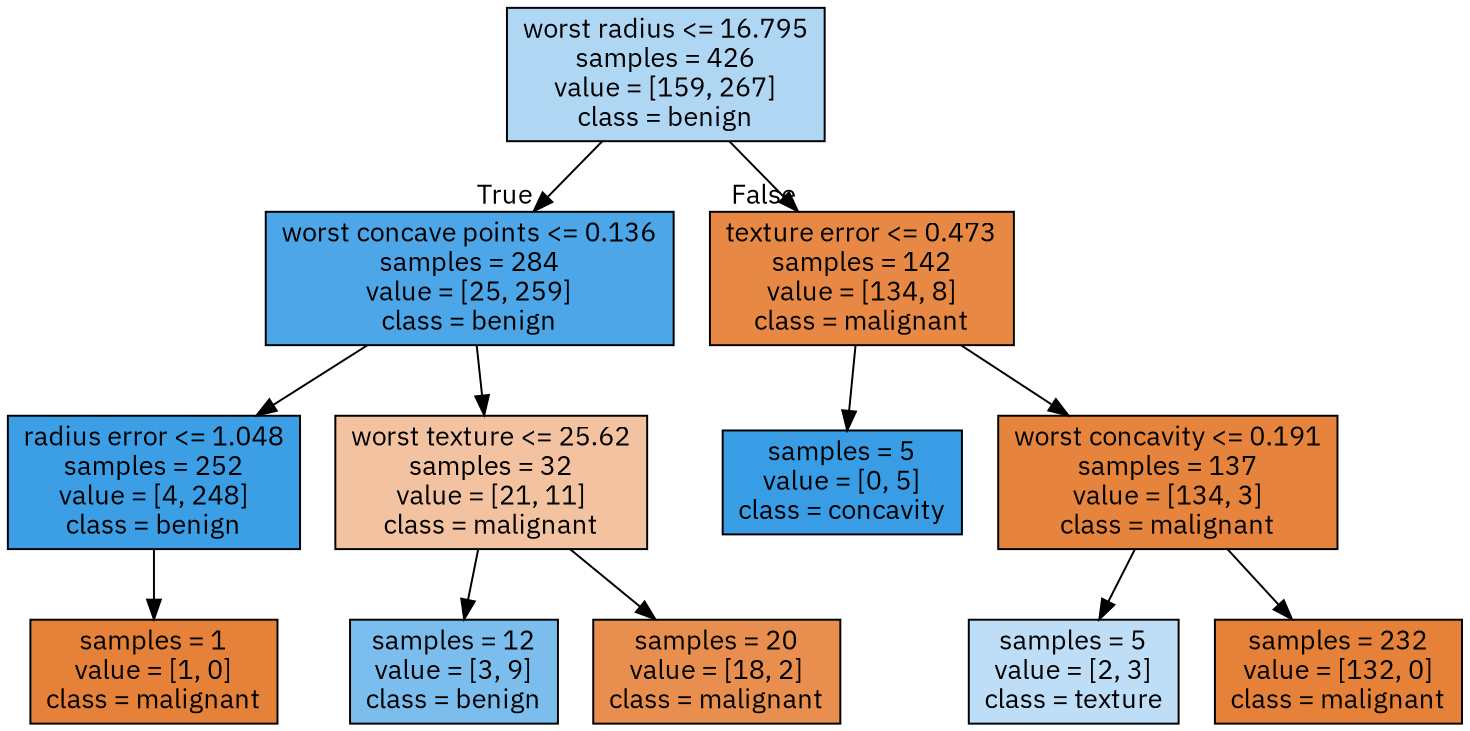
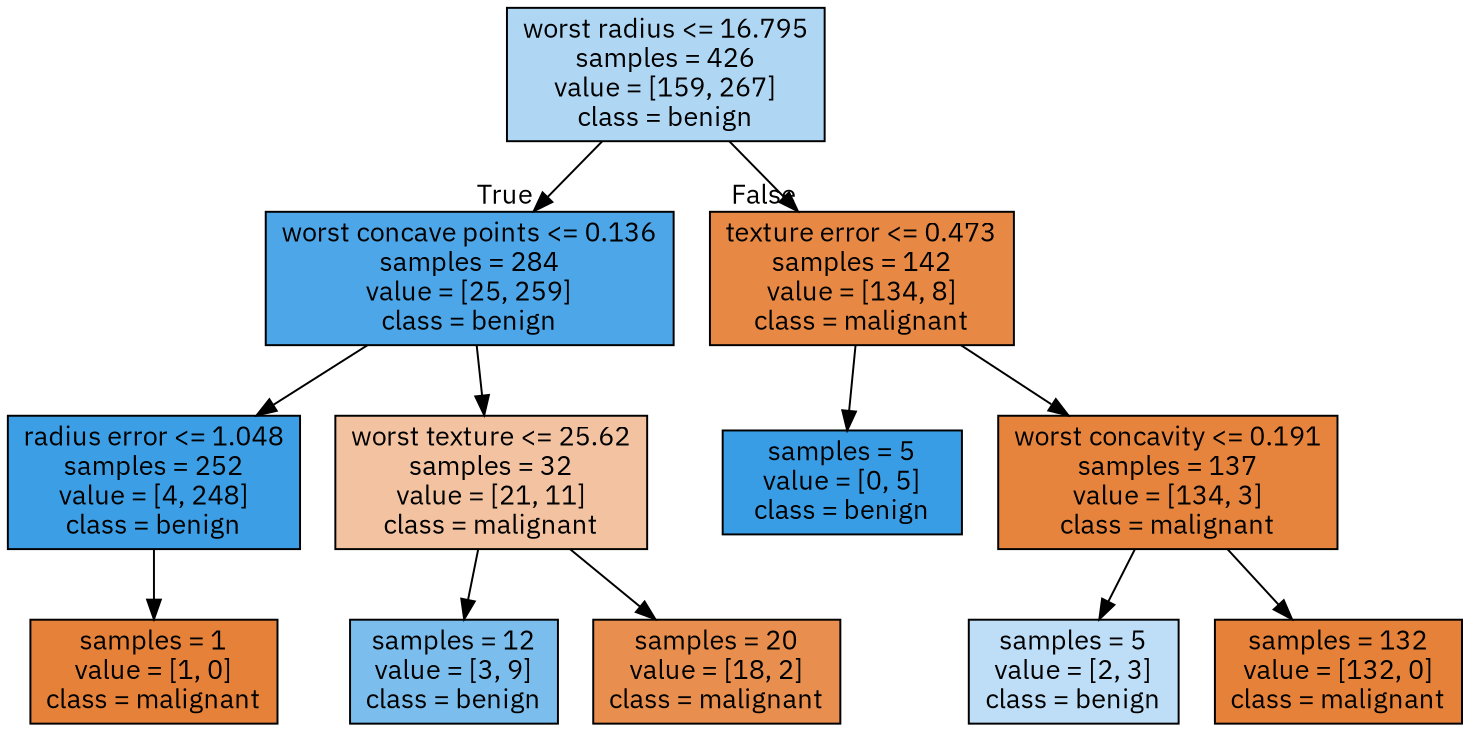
node "samples = 5 value = [0, 5] class = concavity": label "samples = 5 value = [0, 5] class = concavity" -> "samples = 5 value = [0, 5] class = benign"
node "samples = 5 value = [2, 3] class = texture": label "samples = 5 value = [2, 3] class = texture" -> "samples = 5 value = [2, 3] class = benign"
node "samples = 232 value = [132, 0] class = malignant": label "samples = 232 value = [132, 0] class = malignant" -> "samples = 132 value = [132, 0] class = malignant"
